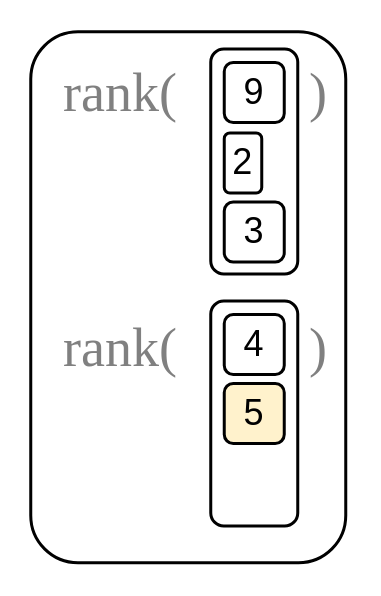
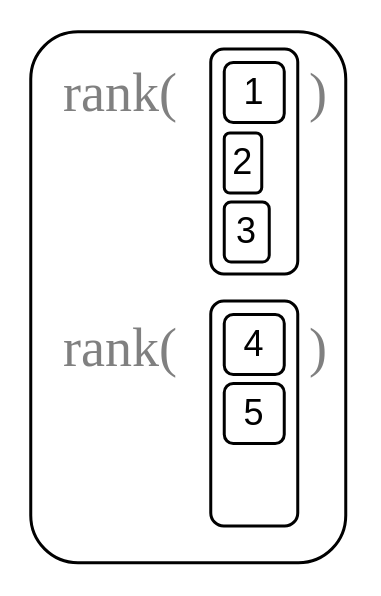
node "9": label "9" -> "1"
node "3": size 60x60 -> 45x60
node "5": fillcolor #fff2cc -> #ffffff
